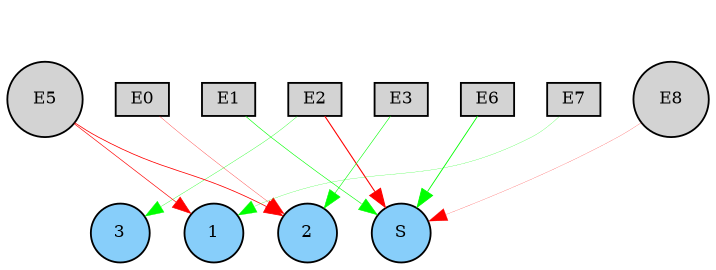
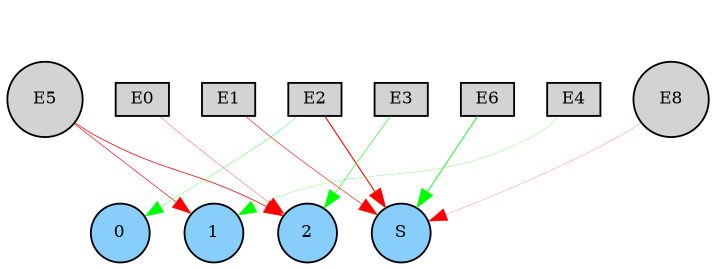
node "E7": label "E7" -> "E4"
edge "E1" -> "S": color green -> red
node "3": label "3" -> "0"
